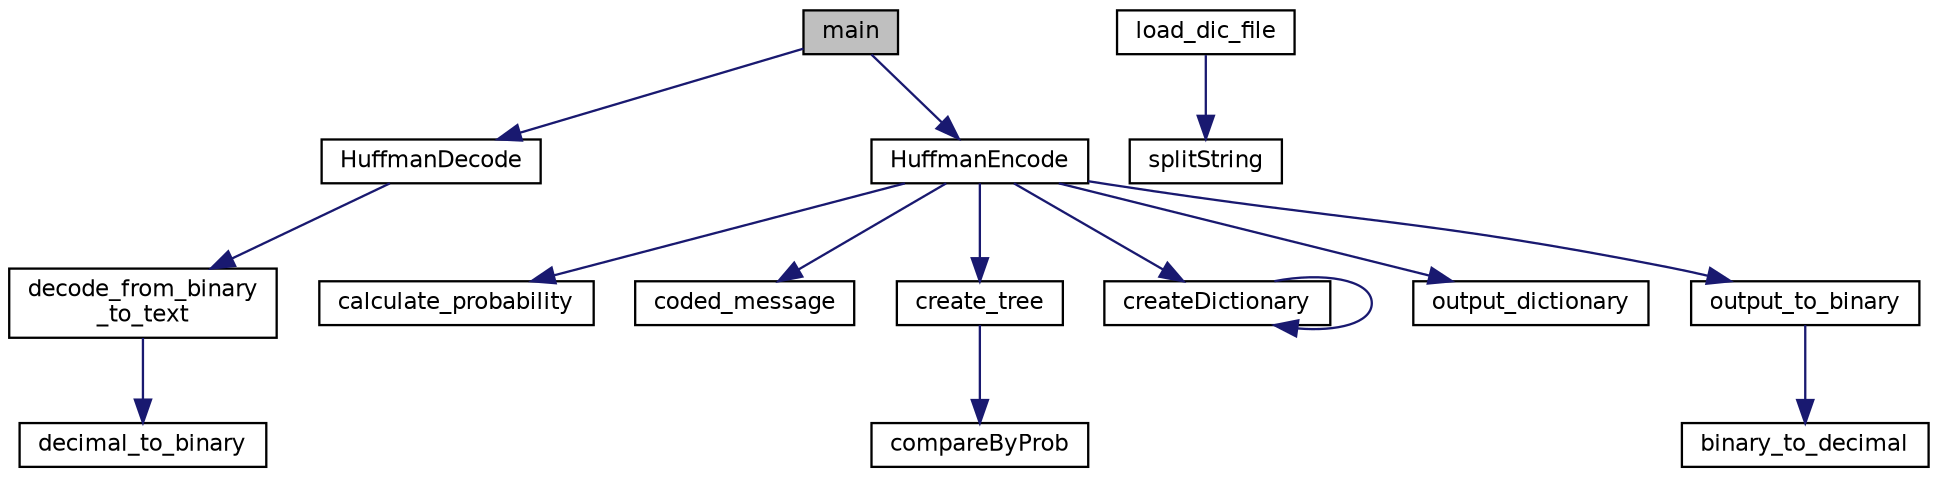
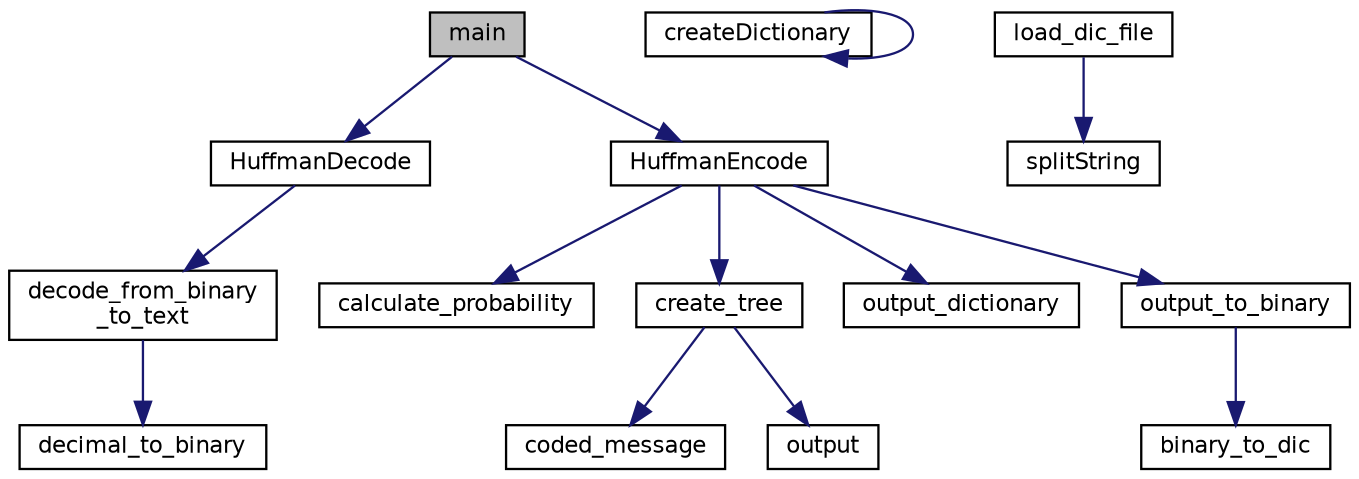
edge "HuffmanEncode" -> "coded_message": now "create_tree" -> "coded_message"
edge "HuffmanEncode" -> "createDictionary": removed
node "compareByProb": label "compareByProb" -> "output"
node "binary_to_decimal": label "binary_to_decimal" -> "binary_to_dic"
